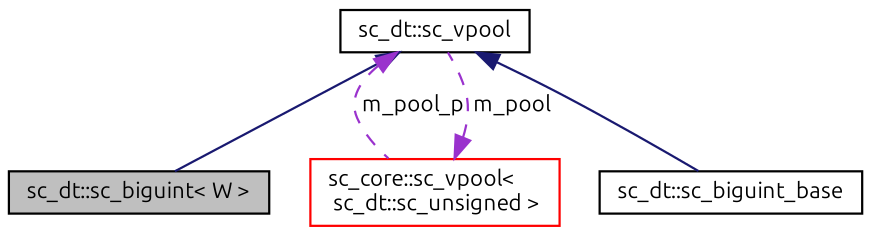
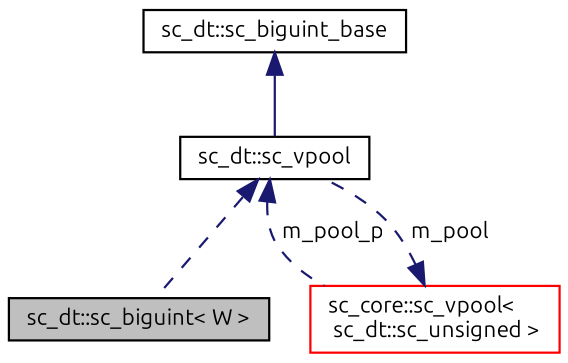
edge "sc_dt::sc_vpool" -> "sc_core::sc_vpool< sc_dt::sc_unsigned >": color darkorchid3 -> midnightblue
edge "sc_core::sc_vpool< sc_dt::sc_unsigned >" -> "sc_dt::sc_vpool": color darkorchid3 -> midnightblue
edge "sc_dt::sc_biguint_base" -> "sc_dt::sc_vpool": reversed
edge "sc_dt::sc_biguint< W >" -> "sc_dt::sc_vpool": style solid -> dashed
